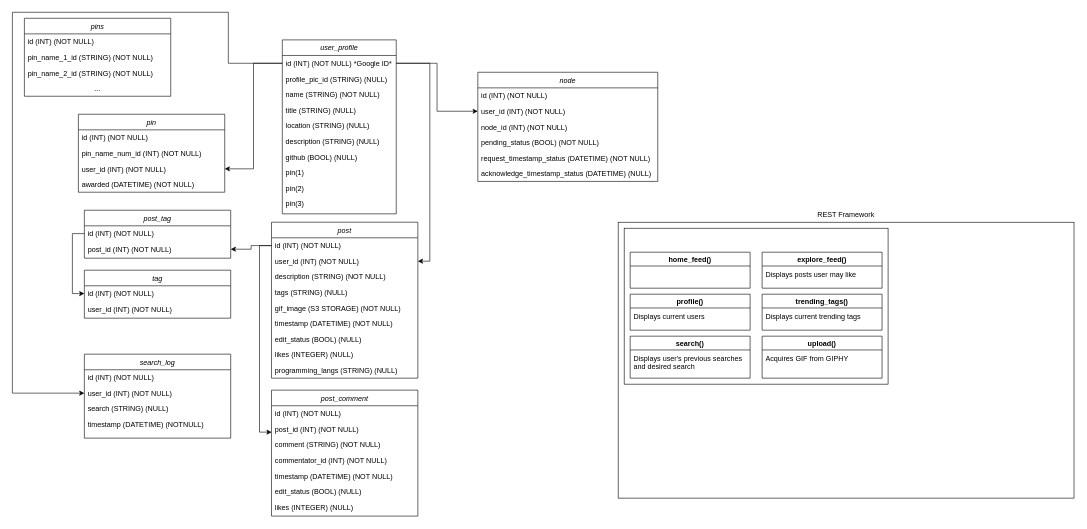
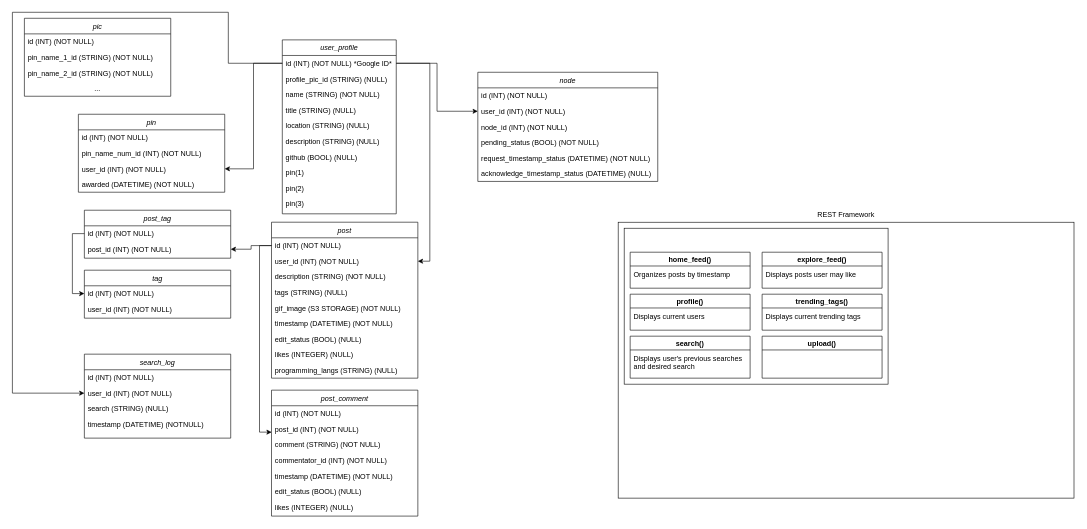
node "pins": label "pins" -> "pic"
node "Organizes posts by timestamp": added
node "Acquires GIF from GIPHY": removed
